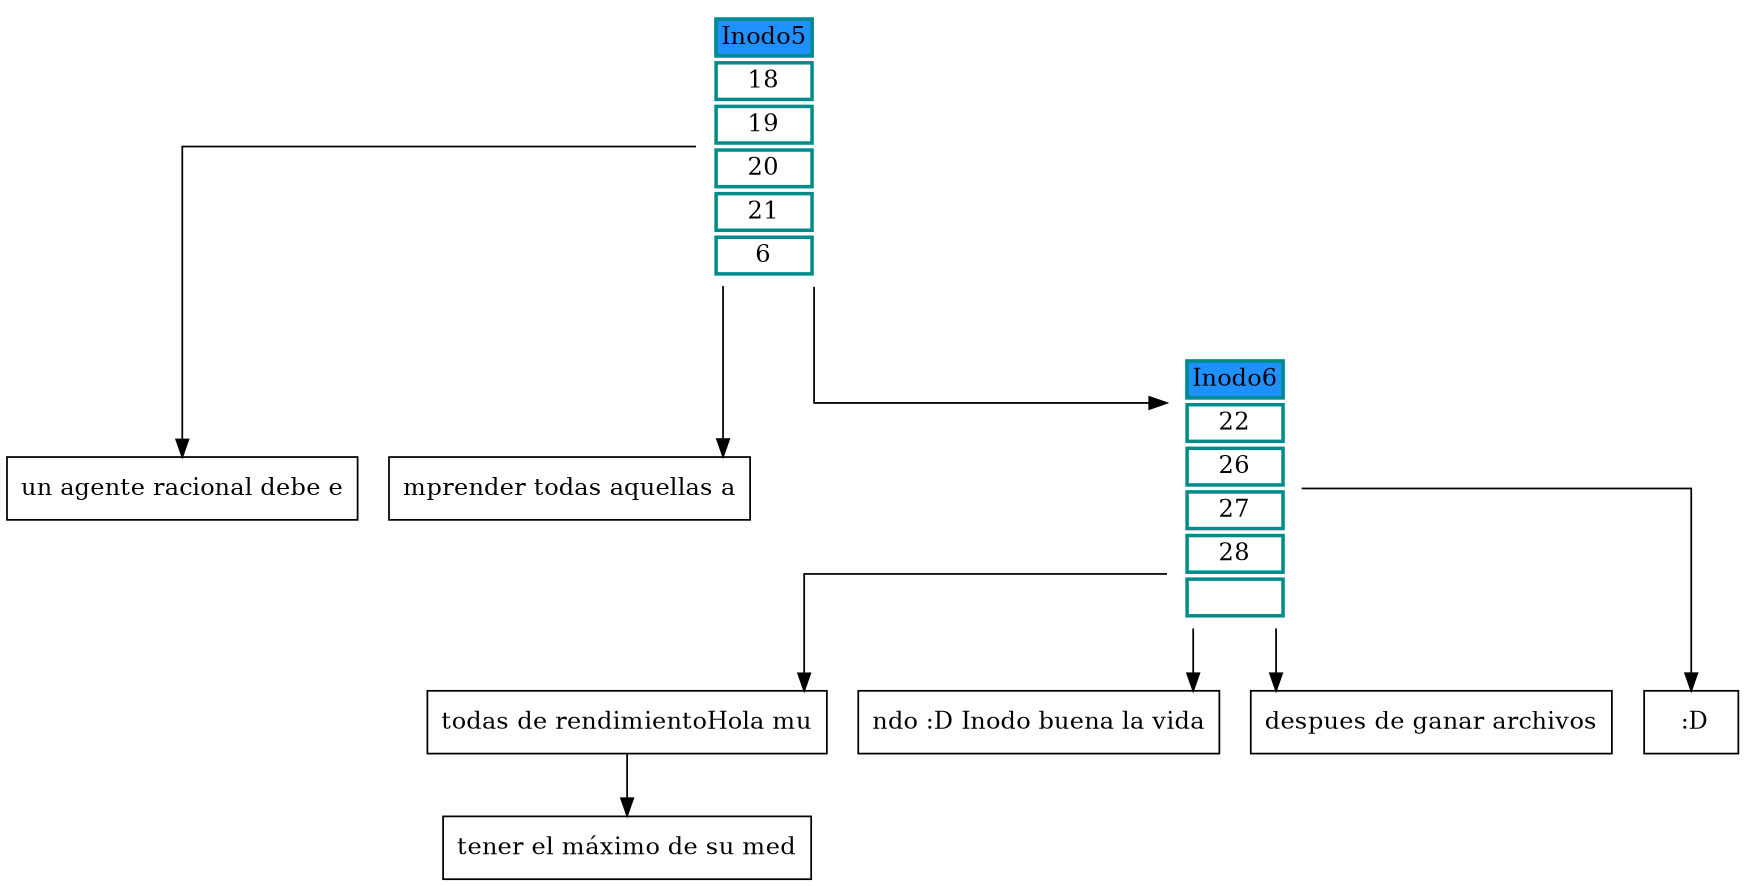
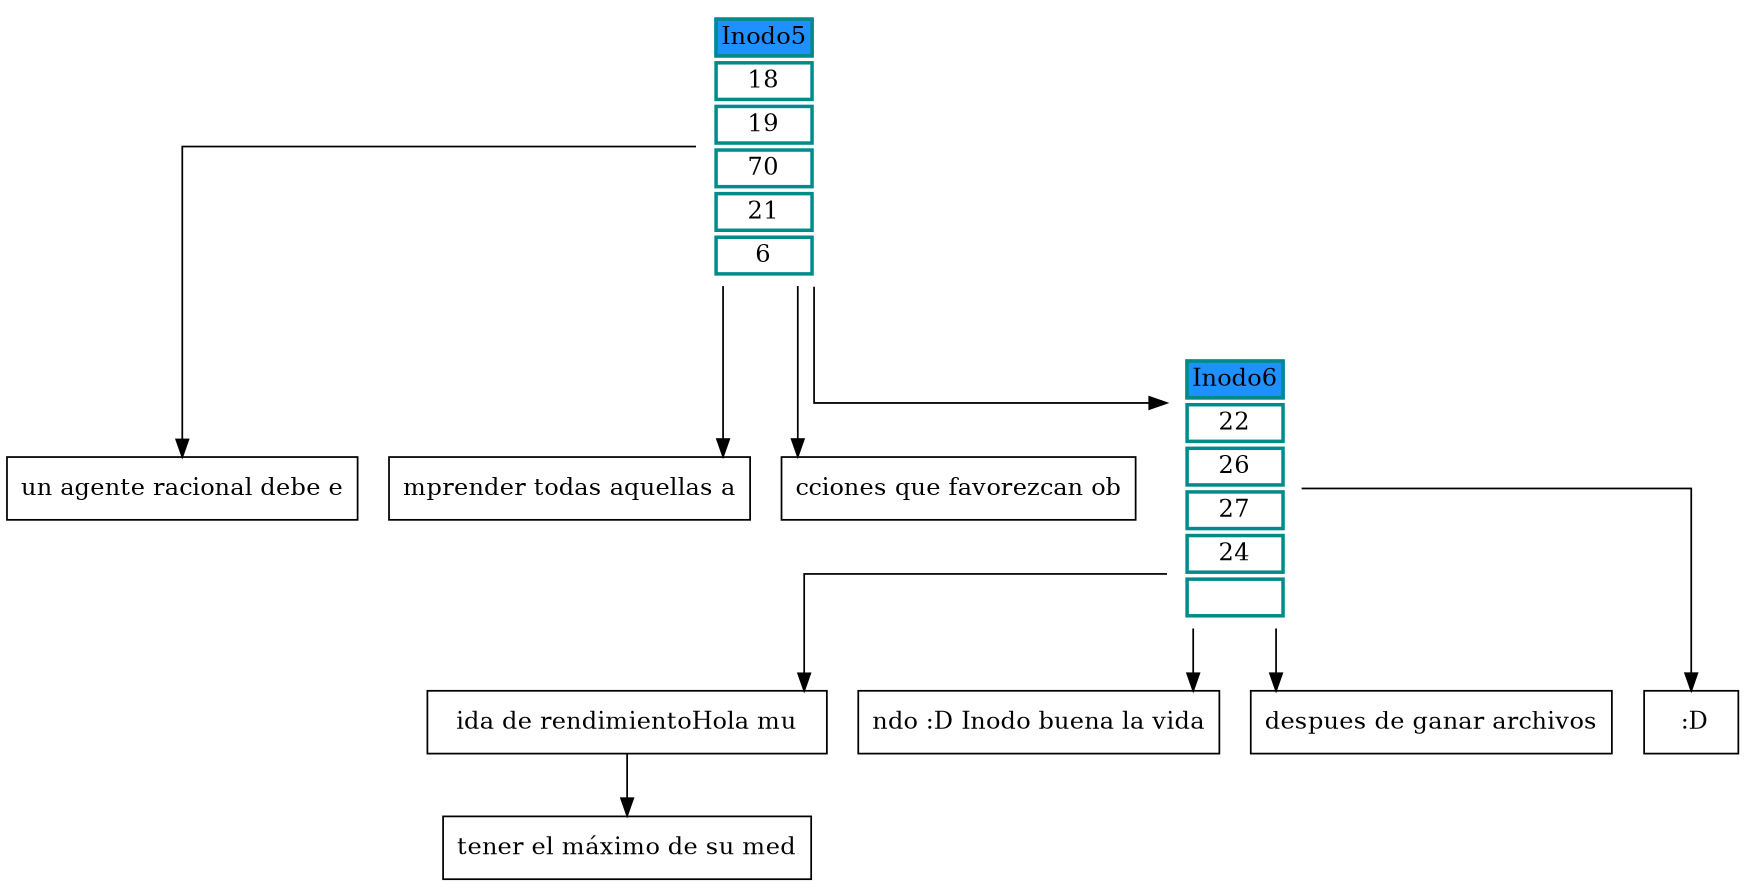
node "Inodo5": text "20" -> "70"
node "cciones que favorezcan ob": added
node "Inodo6": text "28" -> "24"
node "todas de rendimientoHola mu": label "todas de rendimientoHola mu" -> "ida de rendimientoHola mu"
